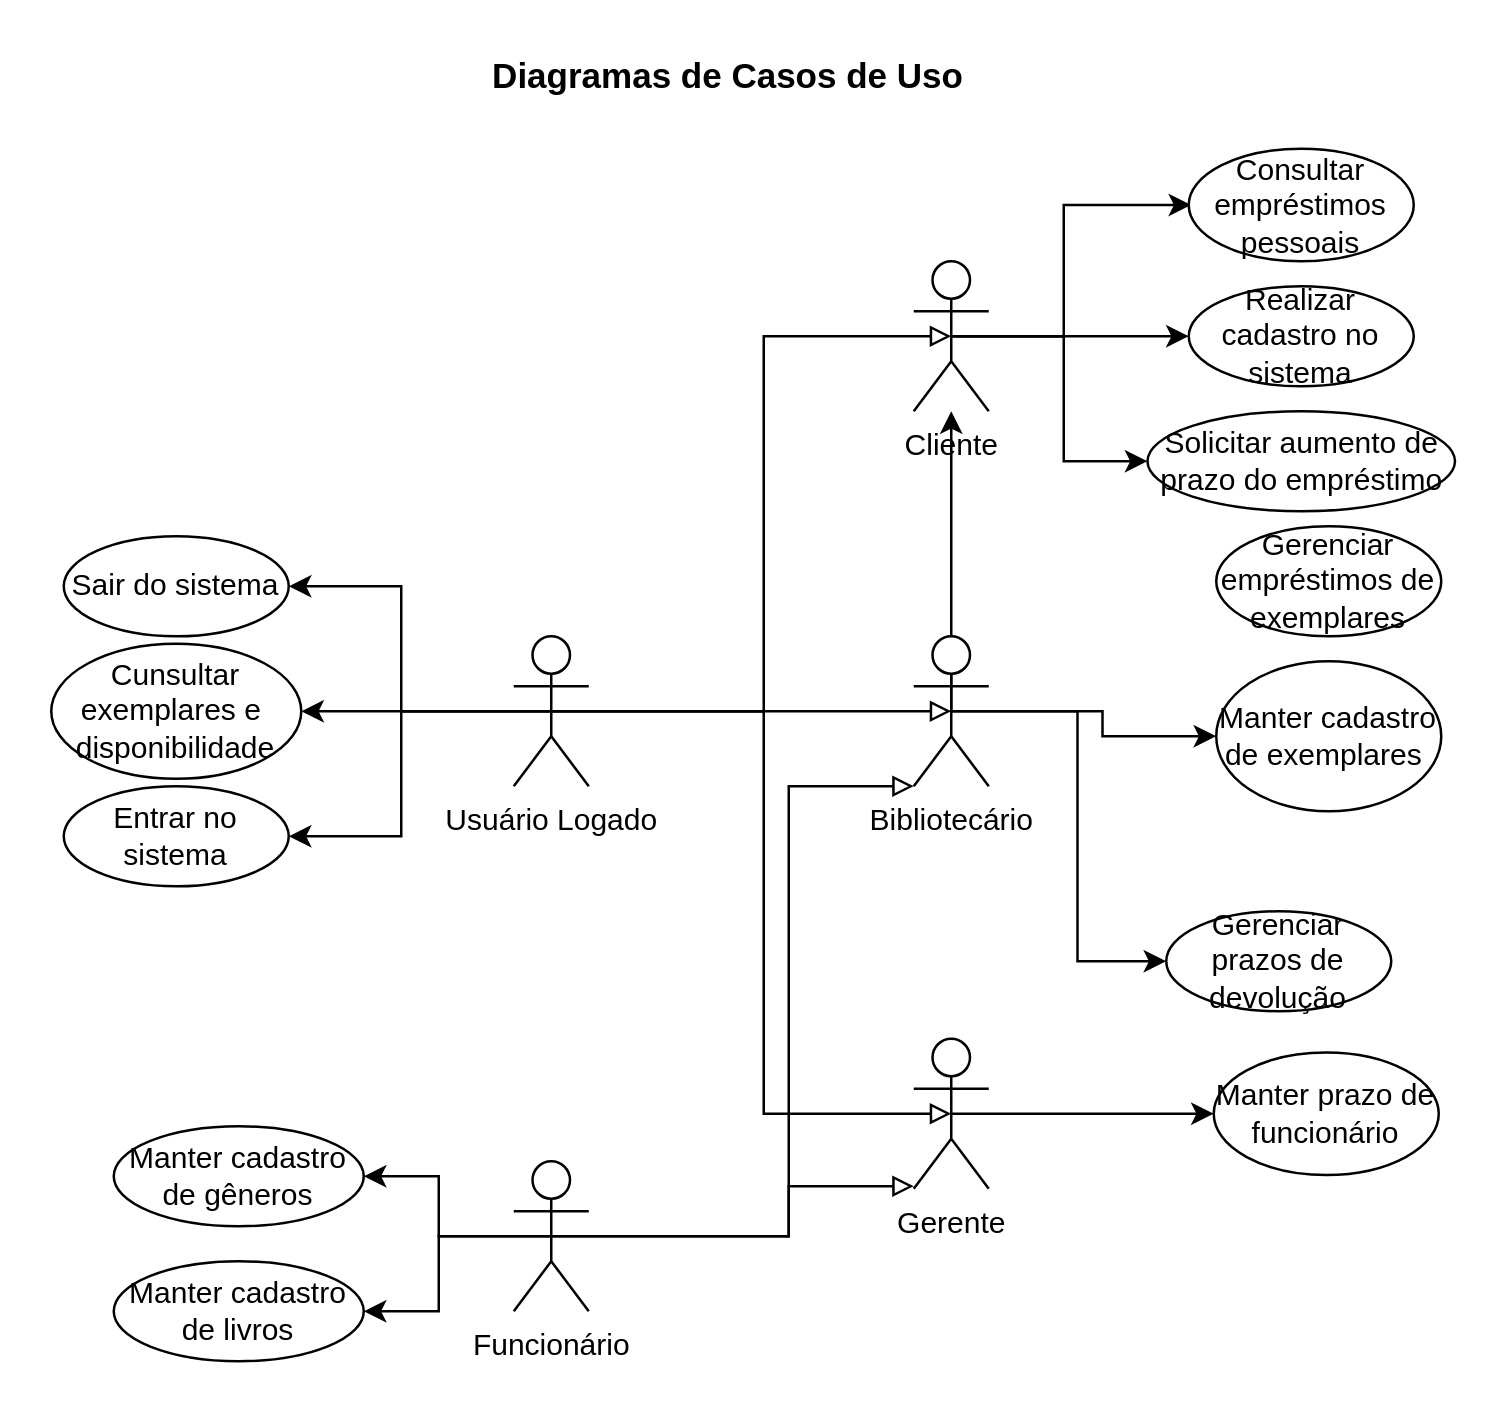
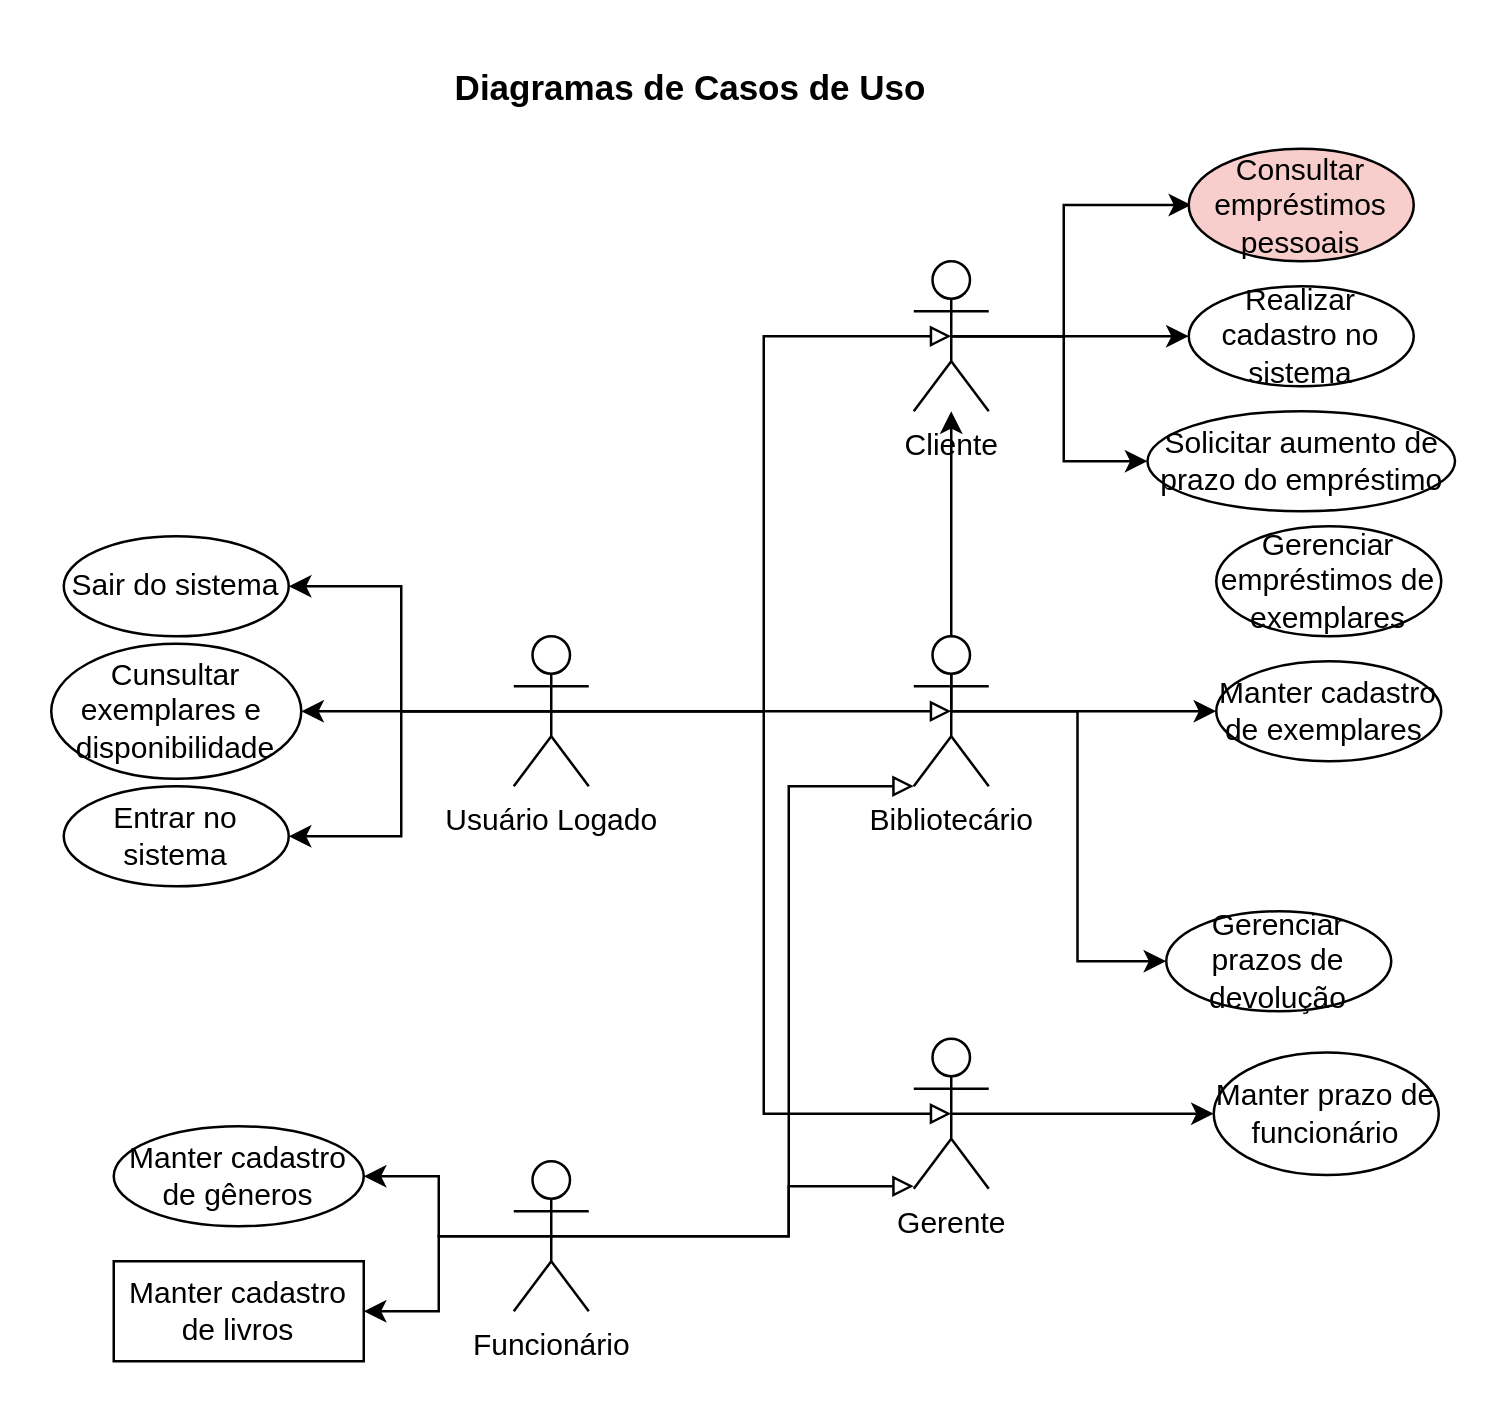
node "Diagramas de Casos de Uso": moved (729, 76) -> (691, 89)
node "Consultar empréstimos pessoais": fillcolor #ffffff -> #f8cecc
node "Manter cadastro de exemplares": size 225x150 -> 225x100
node "Manter cadastro de livros": shape ellipse -> rectangle
